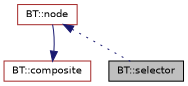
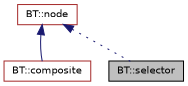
edge "BT::node" -> "BT::composite": reversed
